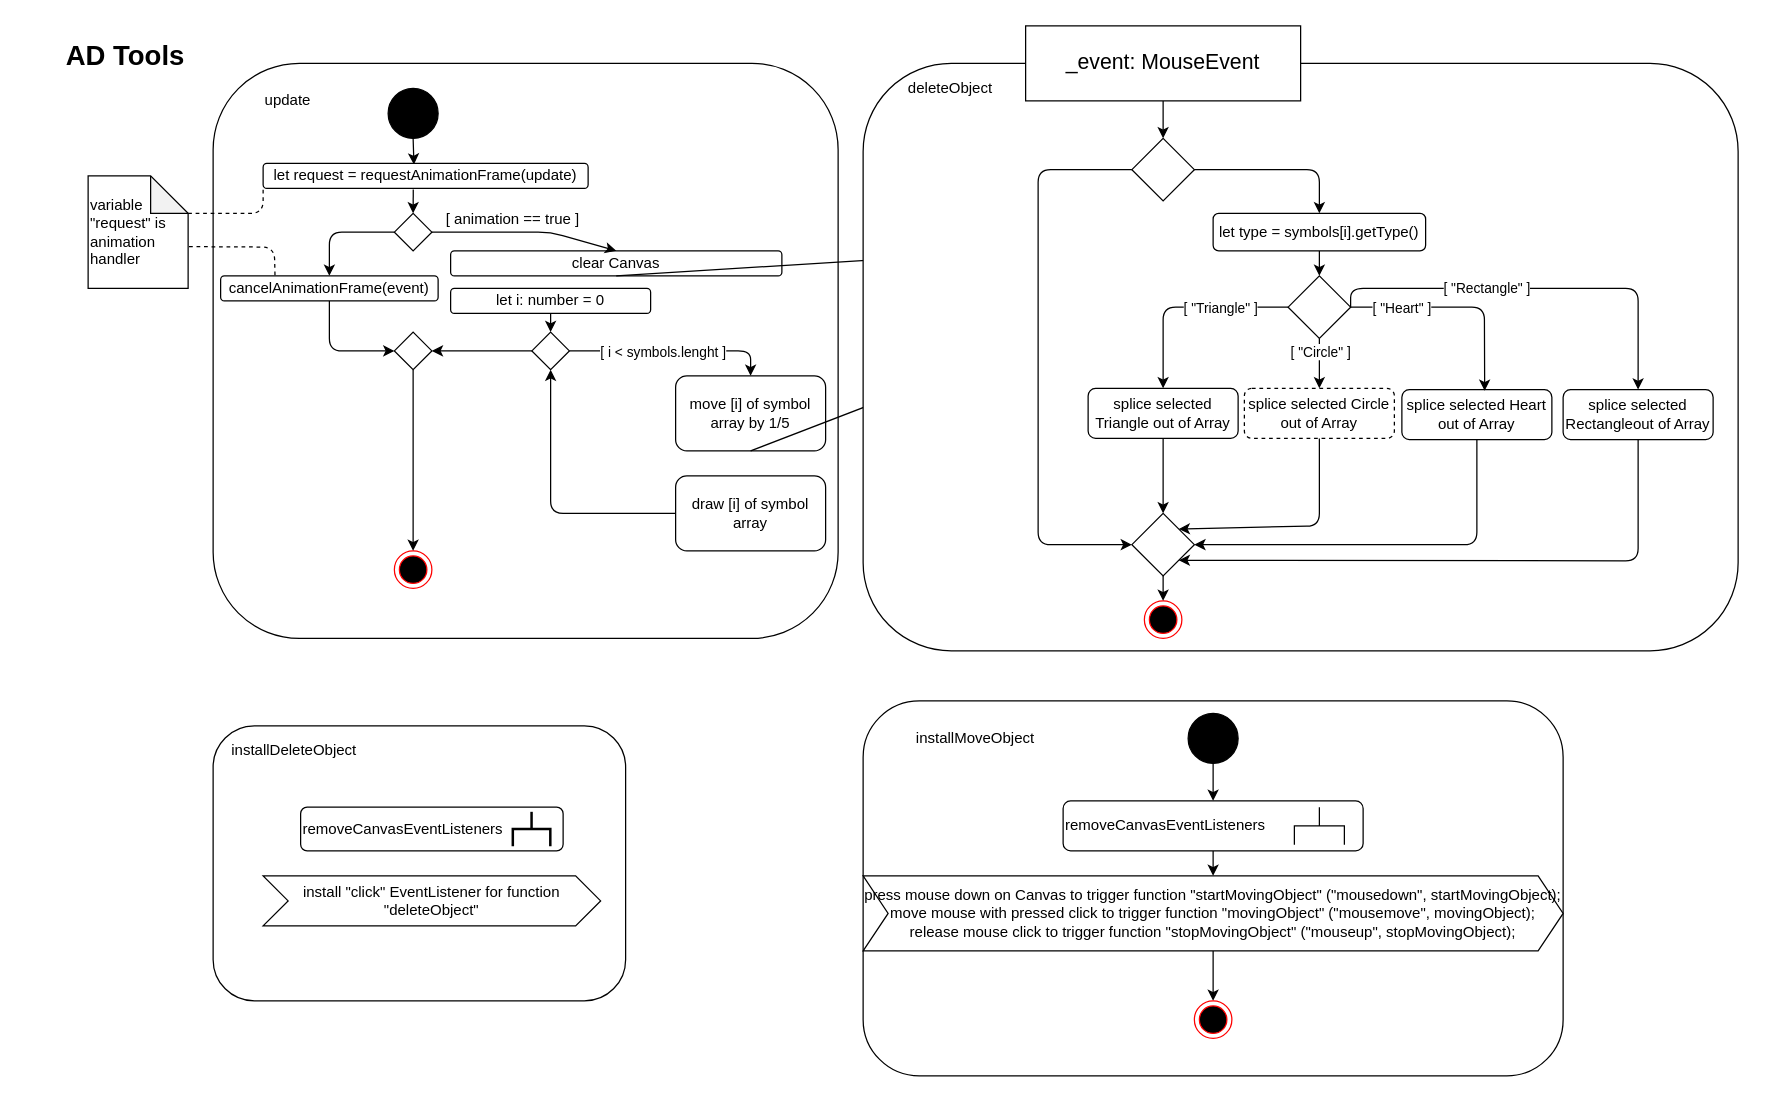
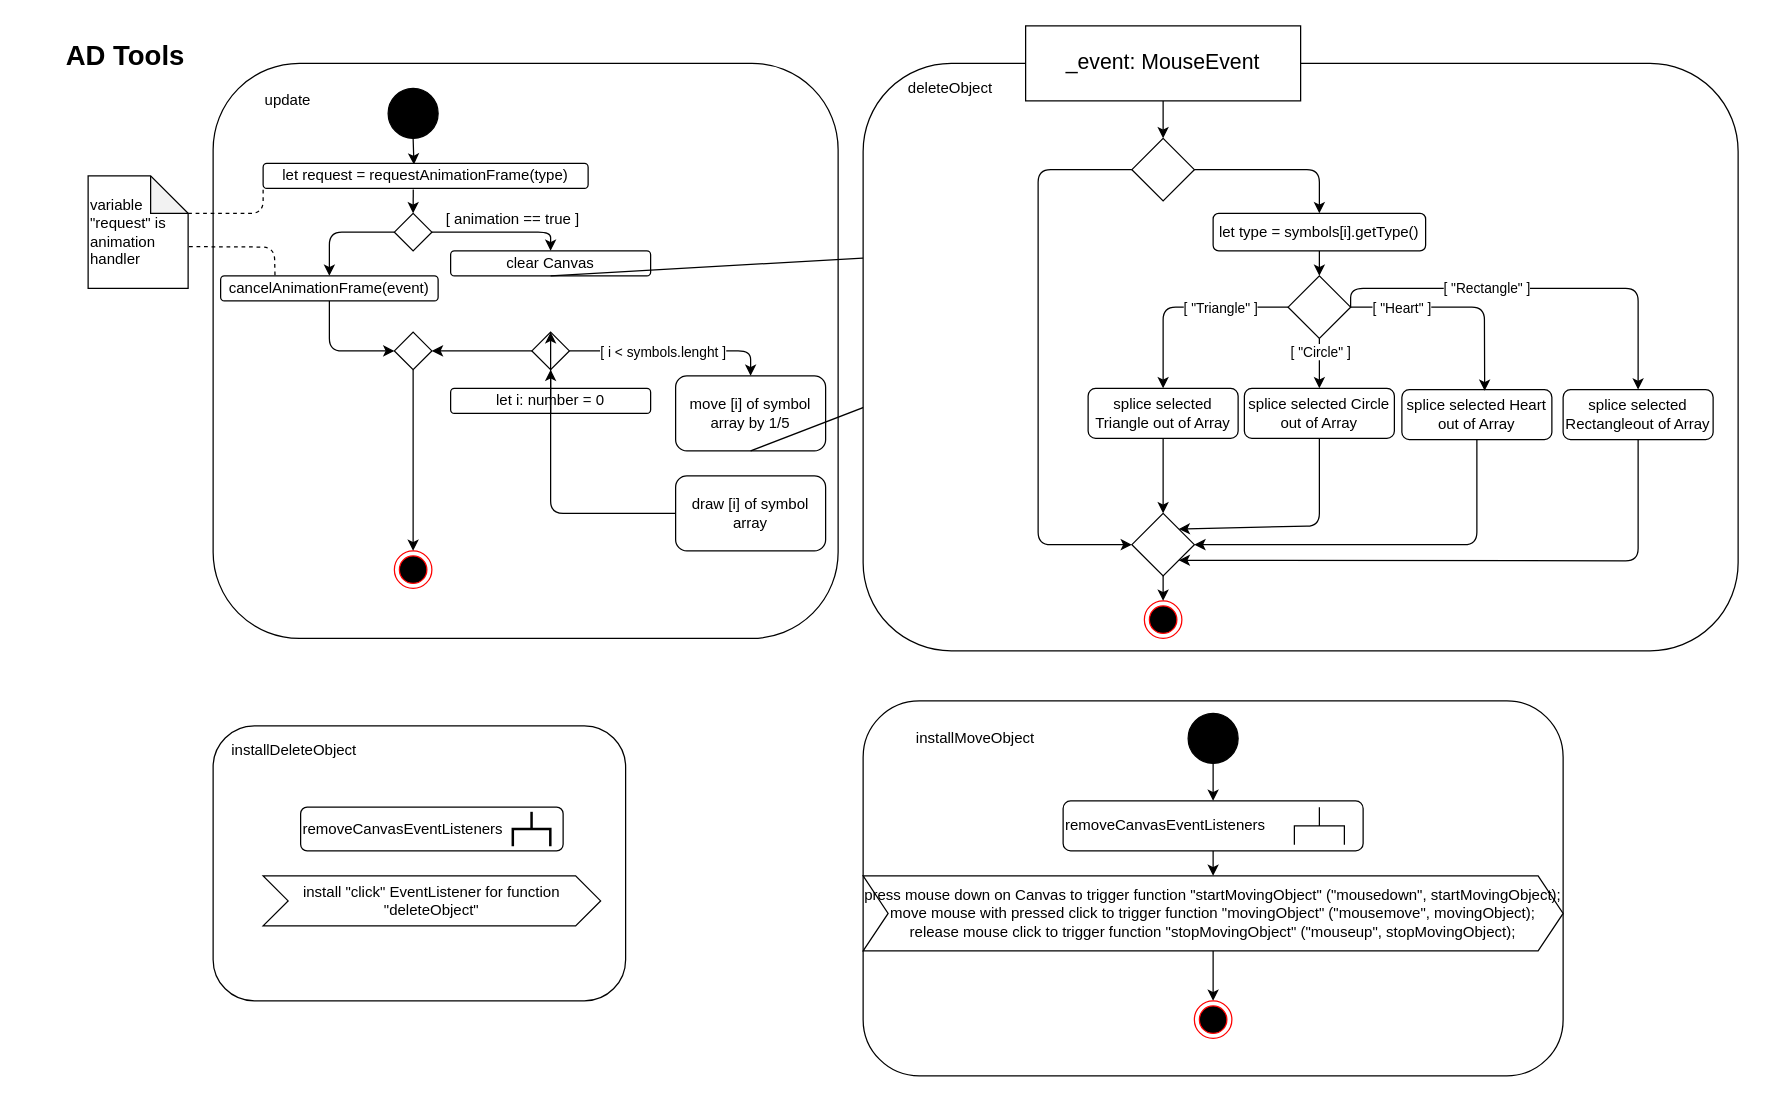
node "let request = requestAnimationFrame(update)": label "let request = requestAnimationFrame(update)" -> "let request = requestAnimationFrame(type)"
node "clear Canvas": size 331x25 -> 200x25
node "let i: number = 0": moved (551, 301) -> (551, 401)
node "splice selected Circle out of Array": style dashed -> solid
